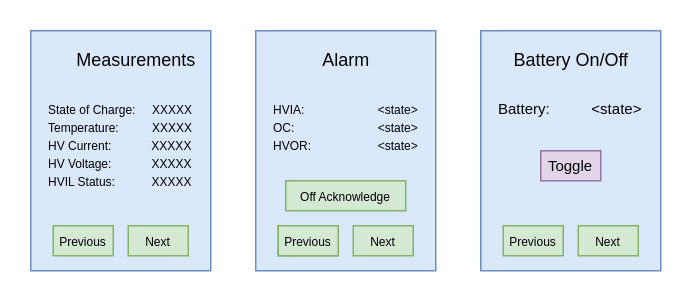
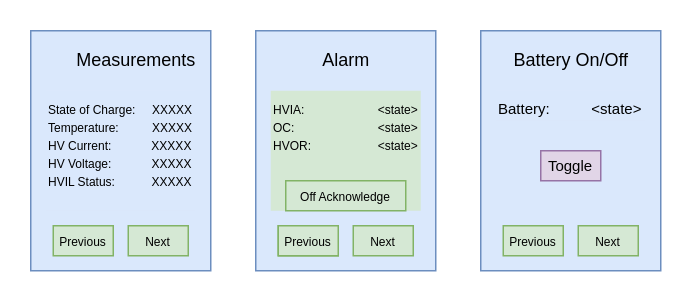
node "HVIA: <state> OC: <state> HVOR: <state>": fillcolor #dae8fc -> #d5e8d4
